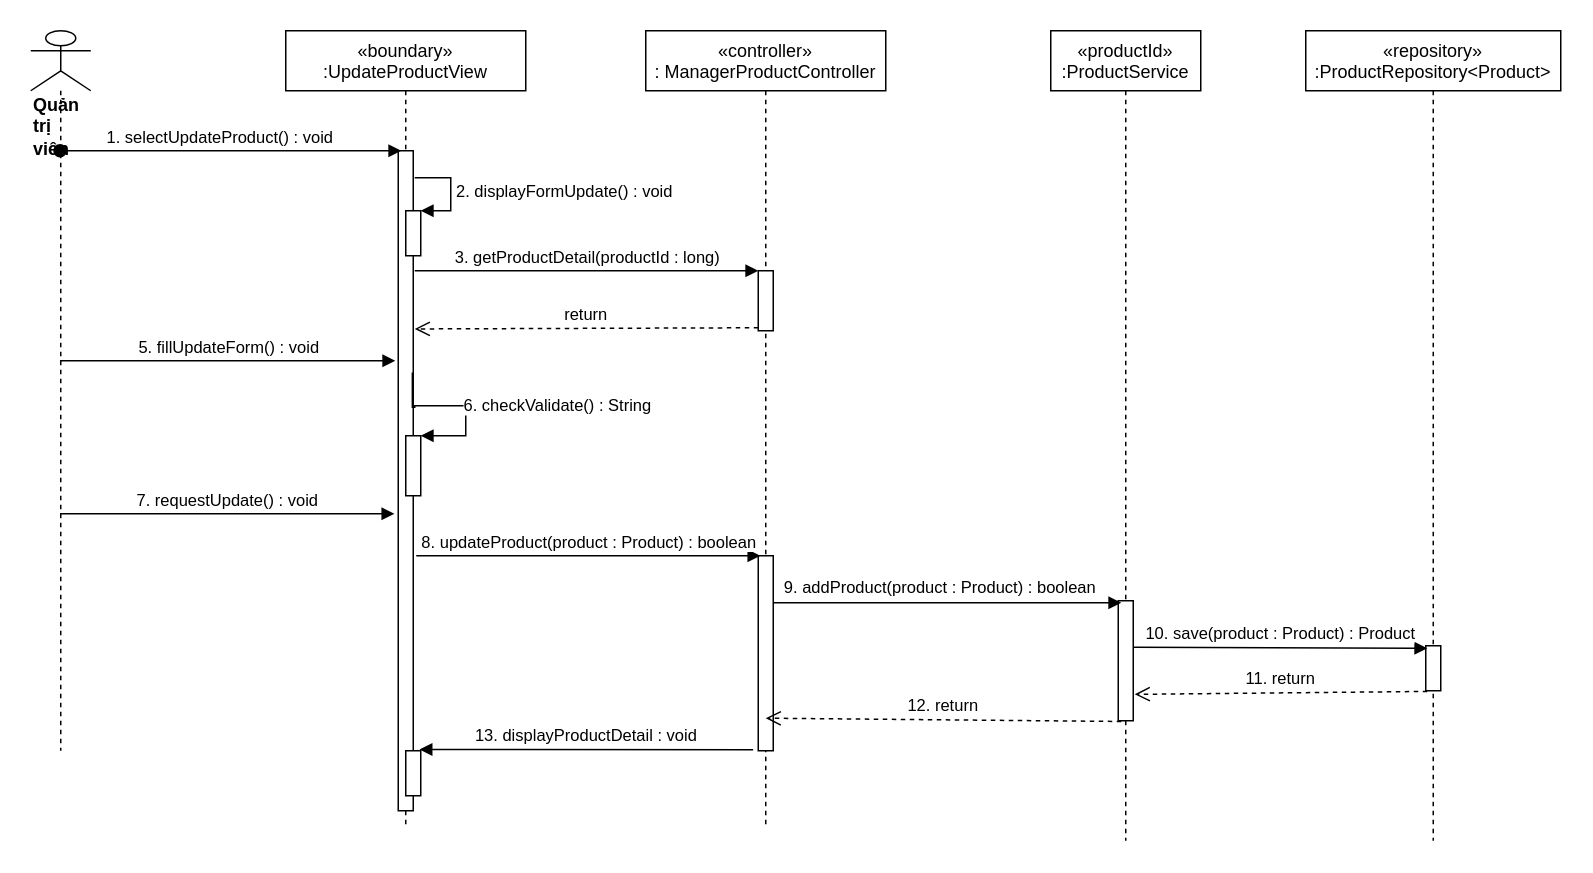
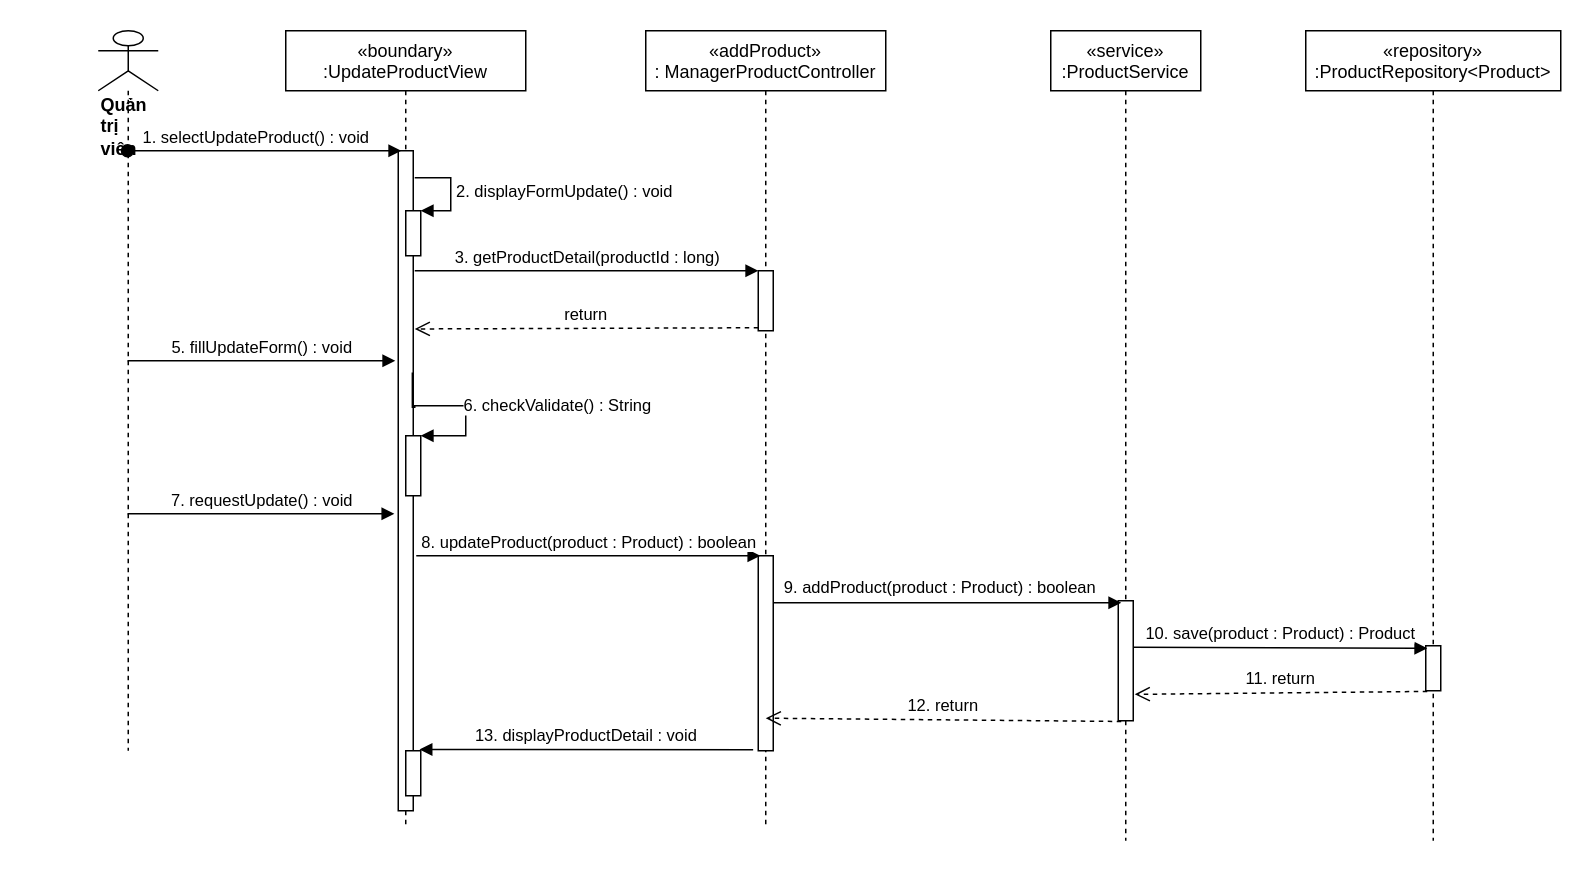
node "«controller» : ManagerProductController": label "«controller» : ManagerProductController" -> "«addProduct» : ManagerProductController"
node "«productId» :ProductService": label "«productId» :ProductService" -> "«service» :ProductService"
node "Quản trị viên": moved (61, 391) -> (128, 391)
